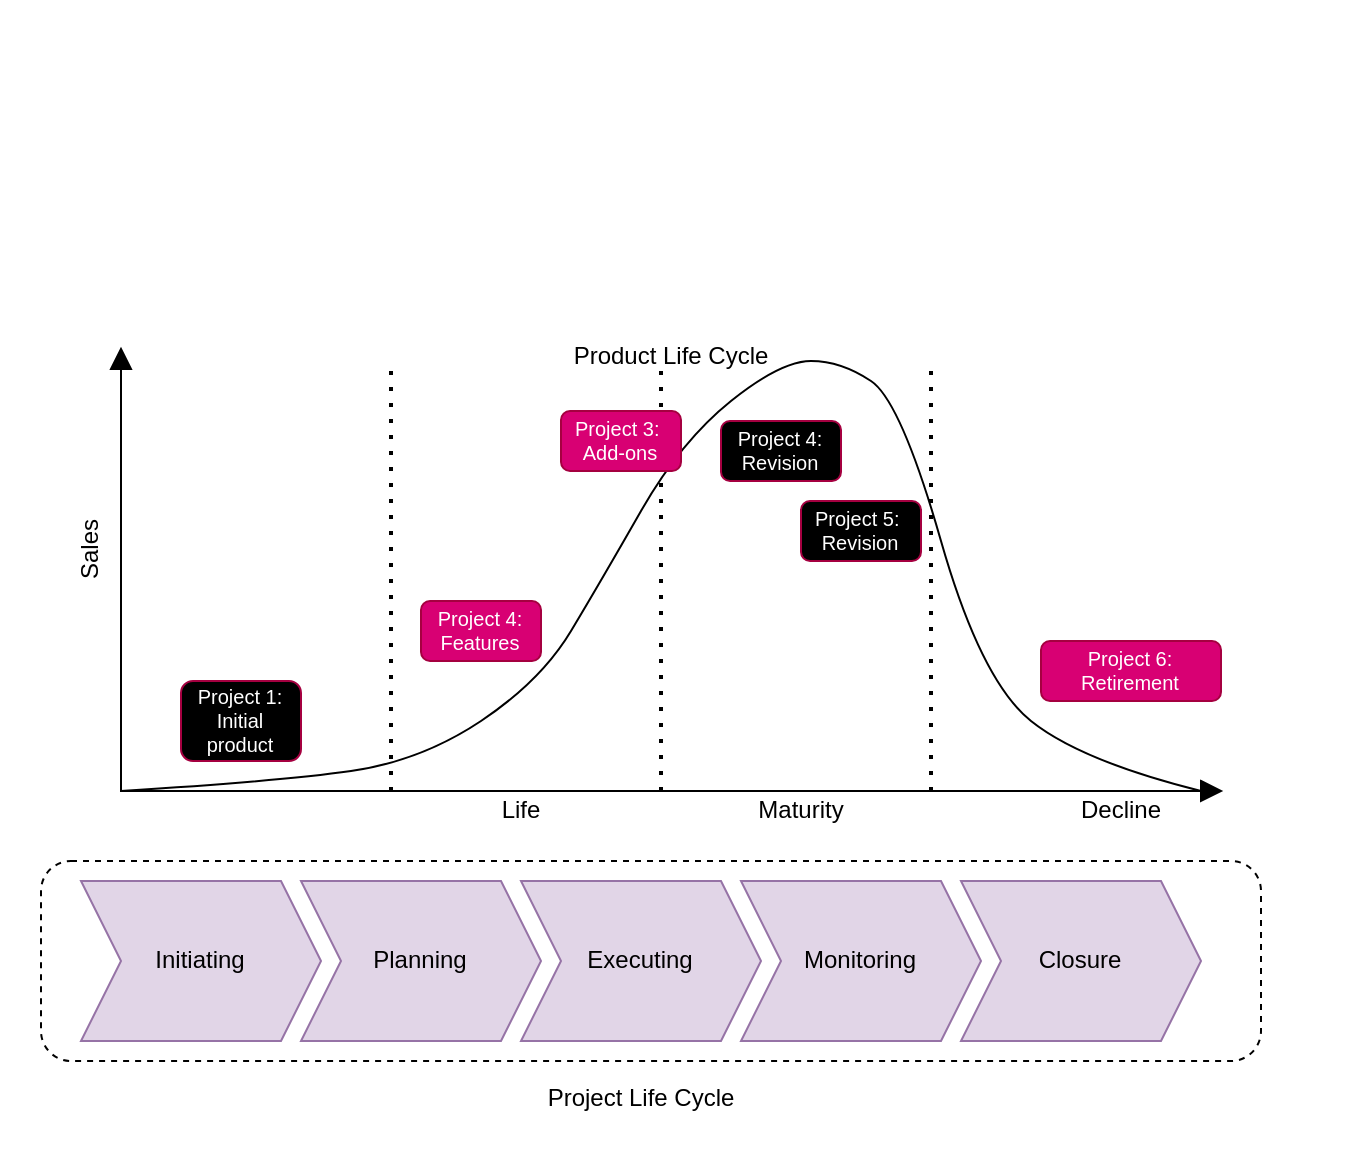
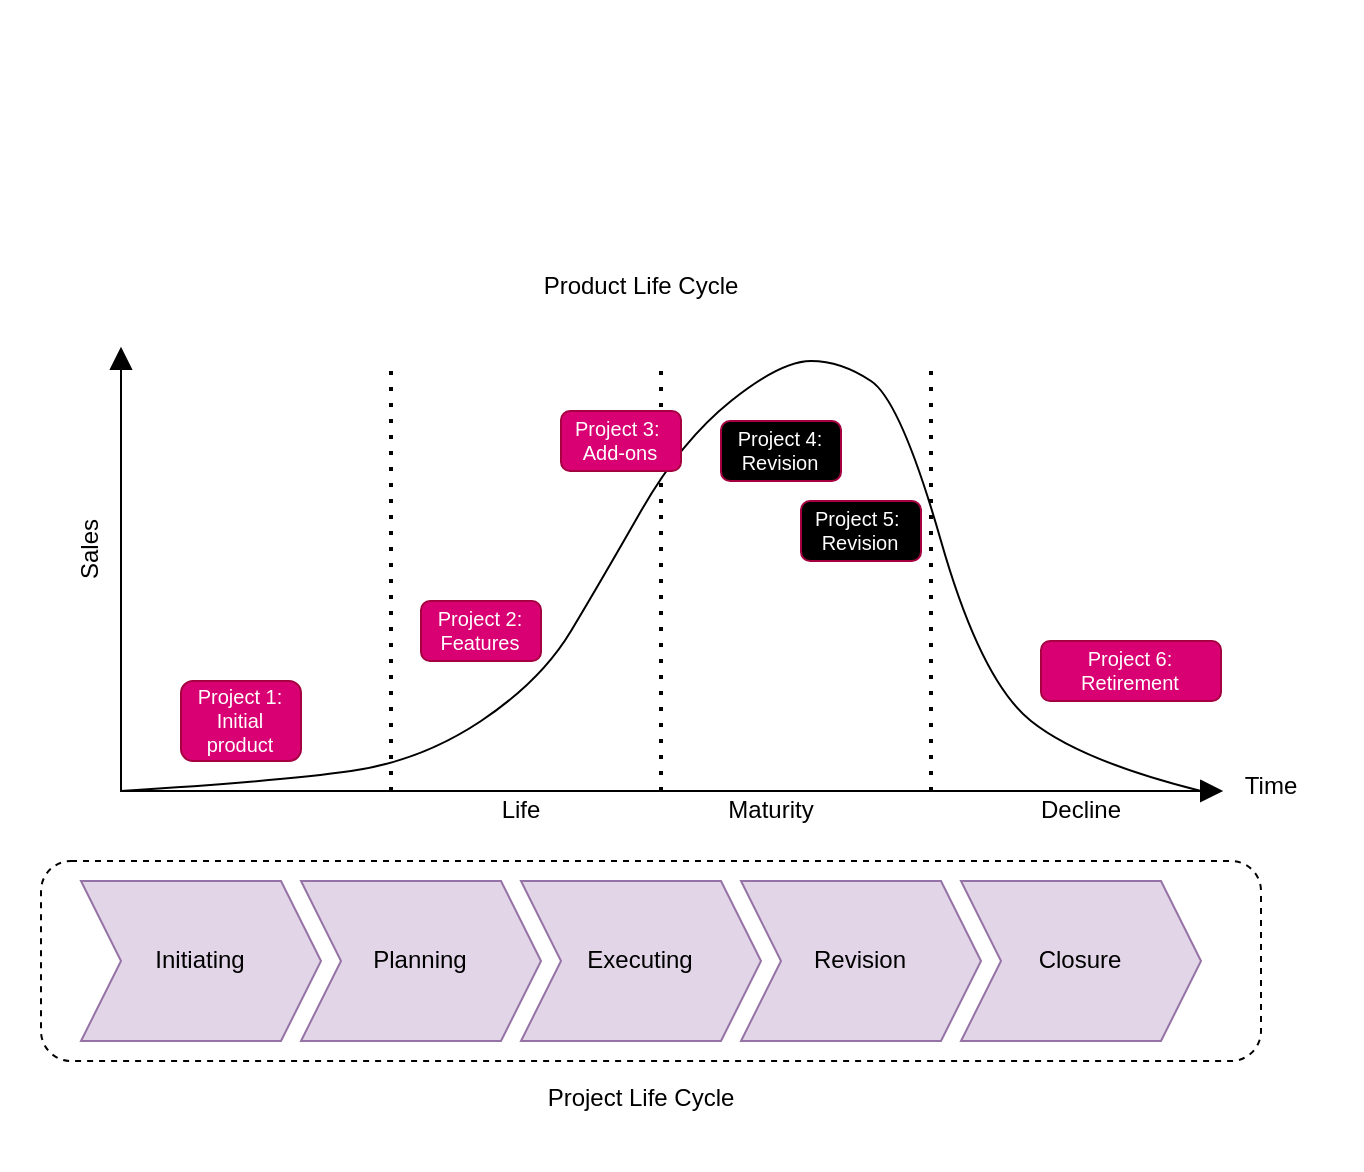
node "Product Life Cycle": moved (671, 357) -> (641, 287)
node "Project 4: Features": label "Project 4: Features" -> "Project 2: Features"
node "Project 1: Initial product": fillcolor #000000 -> #d80073
node "Time": added
node "Maturity": moved (801, 811) -> (771, 811)
node "Decline": moved (1121, 811) -> (1081, 811)
node "Monitoring": label "Monitoring" -> "Revision"
